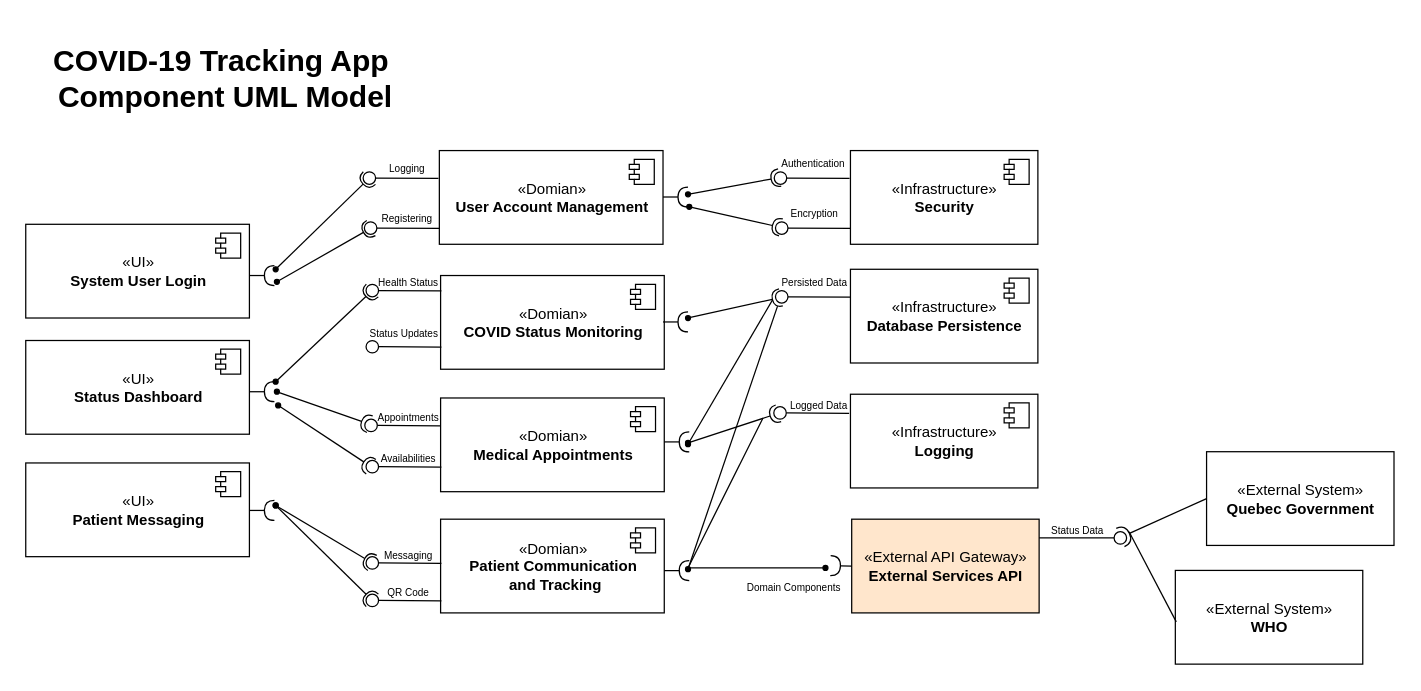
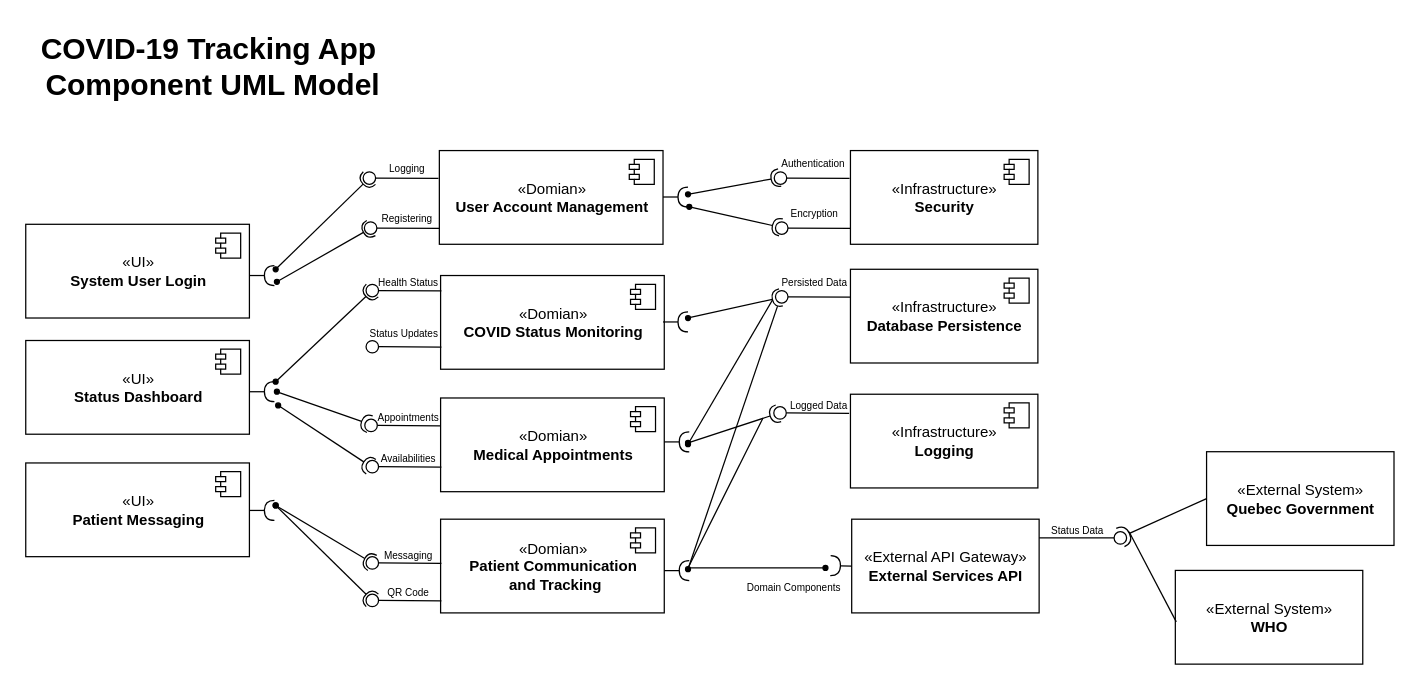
node "COVID-19 Tracking App Component UML Model": moved (226, 79) -> (213, 66)
node "«External API Gateway» External Services API": fillcolor #ffe6cc -> #ffffff
